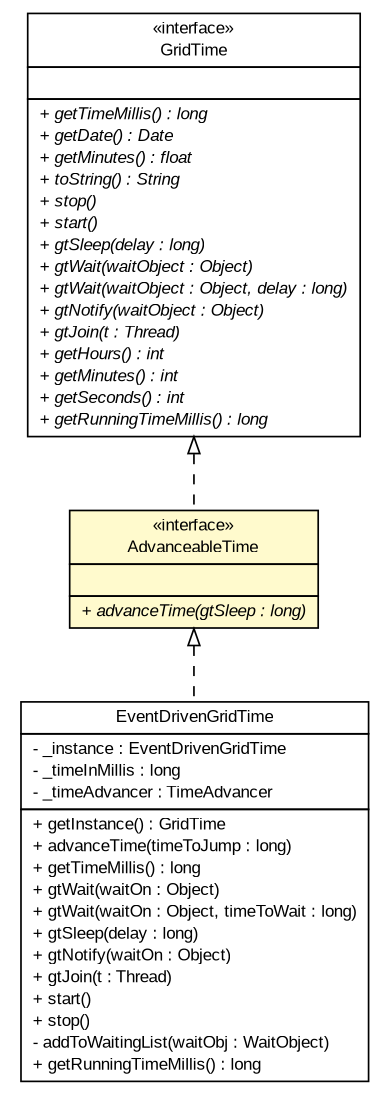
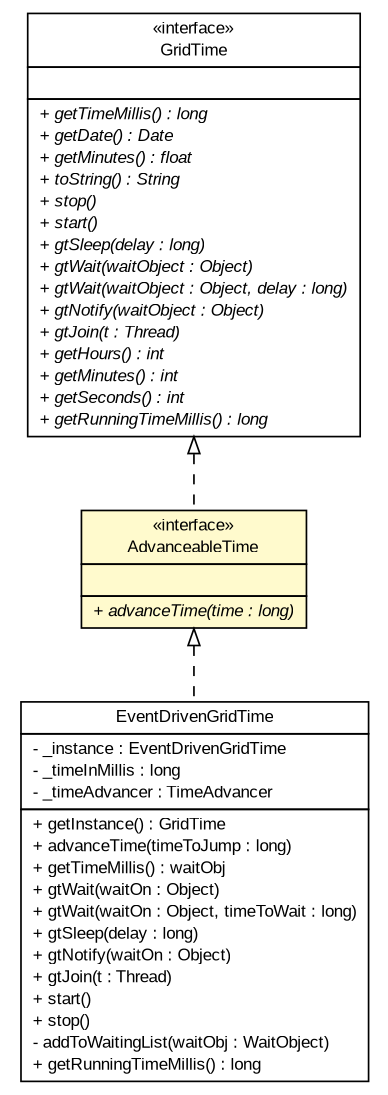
node "AdvanceableTime": text "+ advanceTime(gtSleep : long)" -> "+ advanceTime(time : long)"
node "EventDrivenGridTime": text "+ getTimeMillis() : long" -> "+ getTimeMillis() : waitObj"
